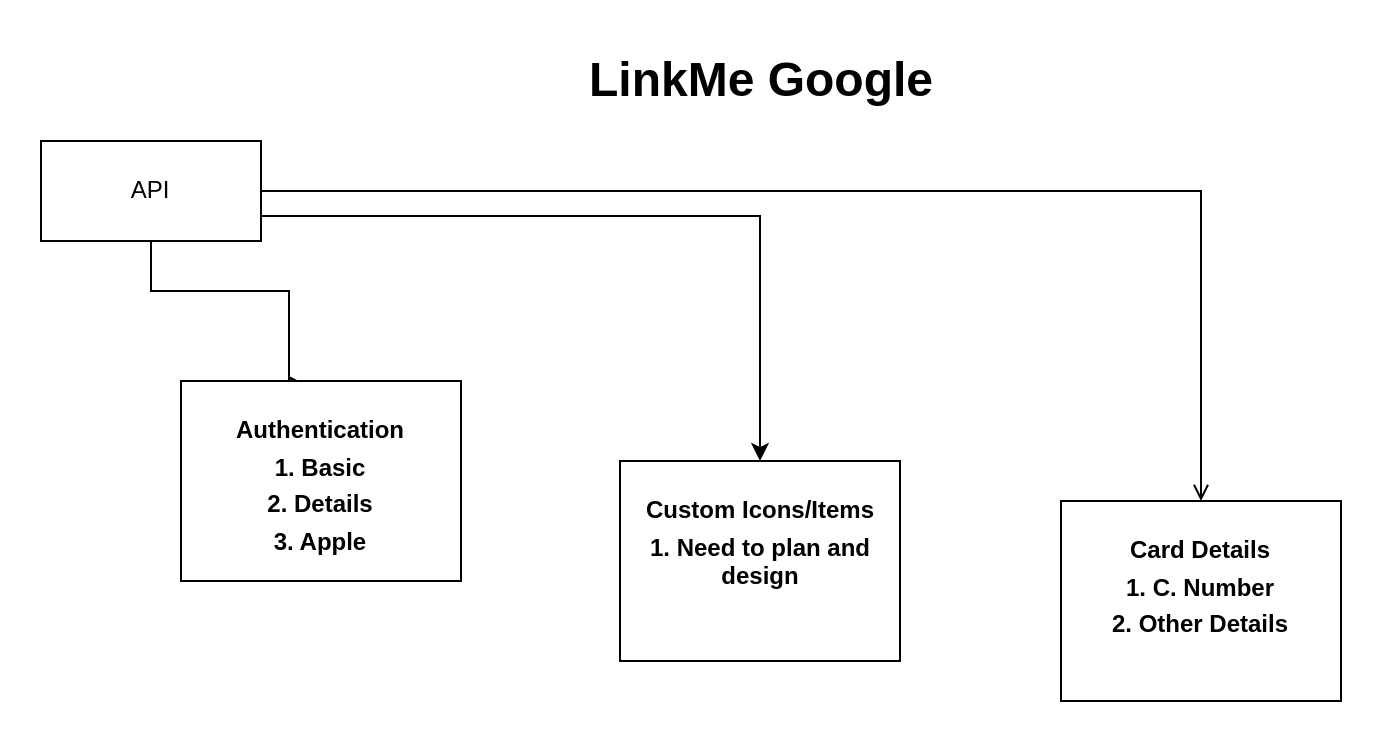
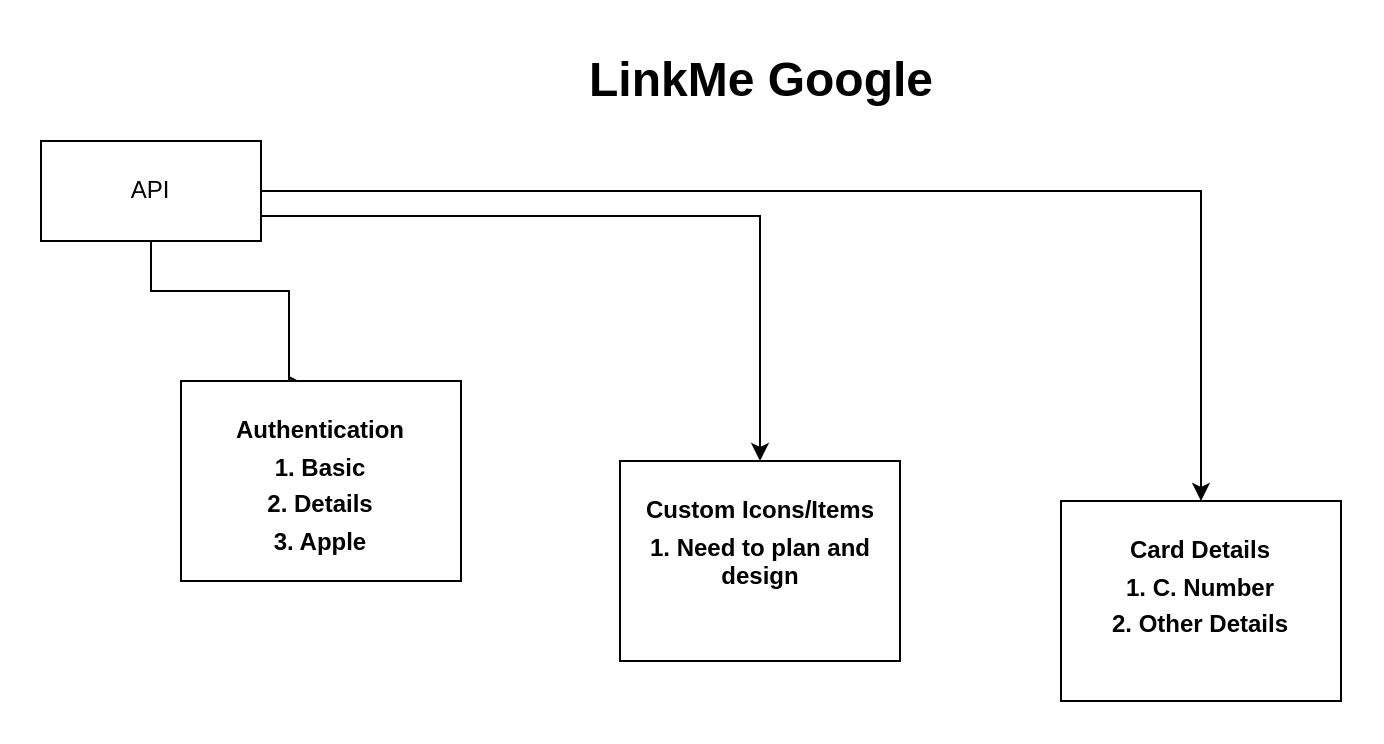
edge "API" -> "Card Details 1. C. Number 2. Other Details": arrowhead open -> classic
